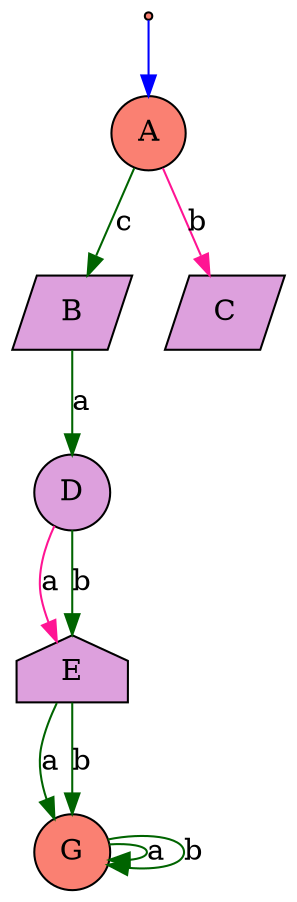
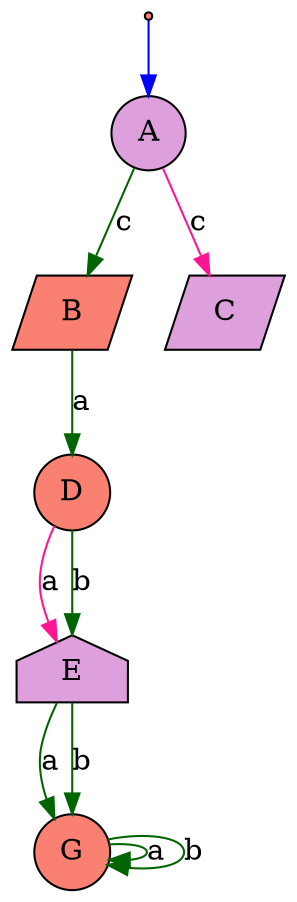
node "A": fillcolor salmon -> plum
edge "A" -> "C": label "b" -> "c"
node "B": fillcolor plum -> salmon
node "D": fillcolor plum -> salmon
